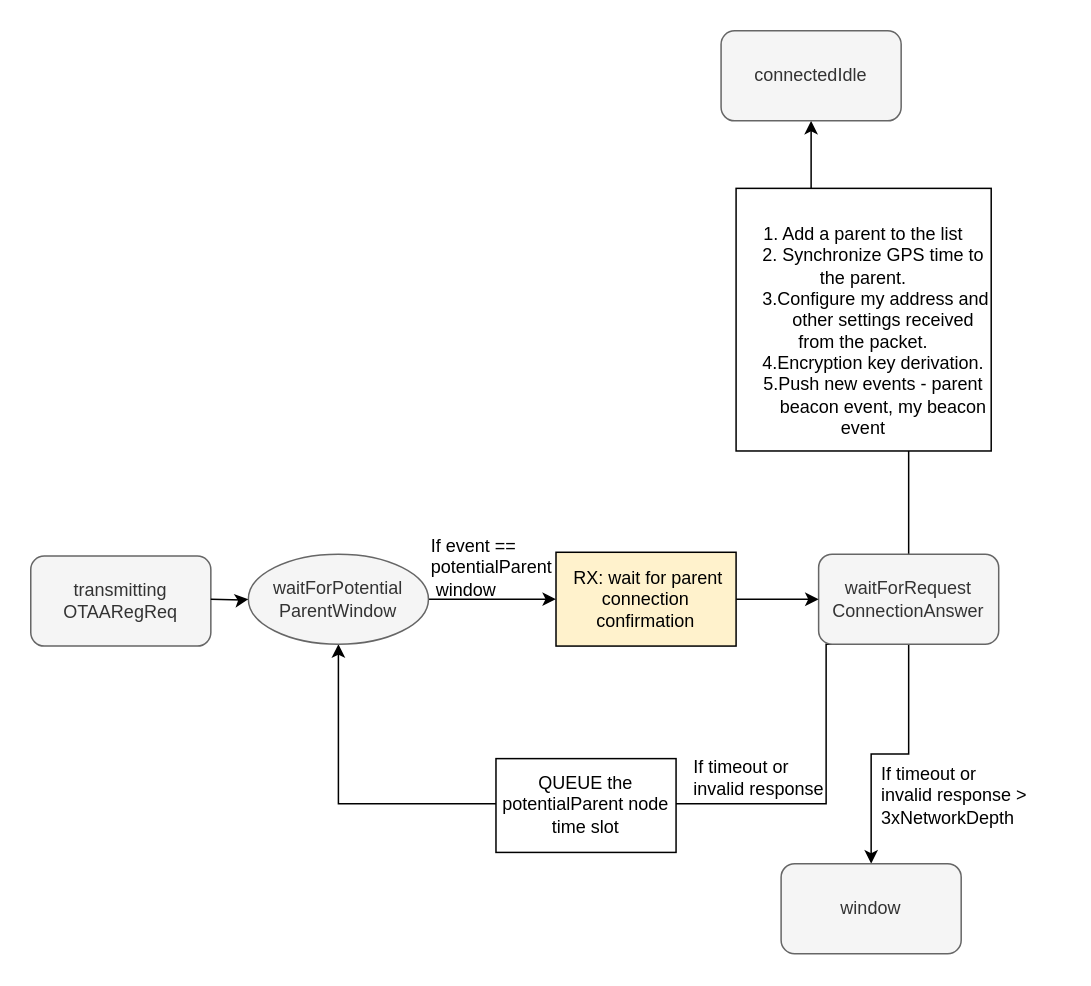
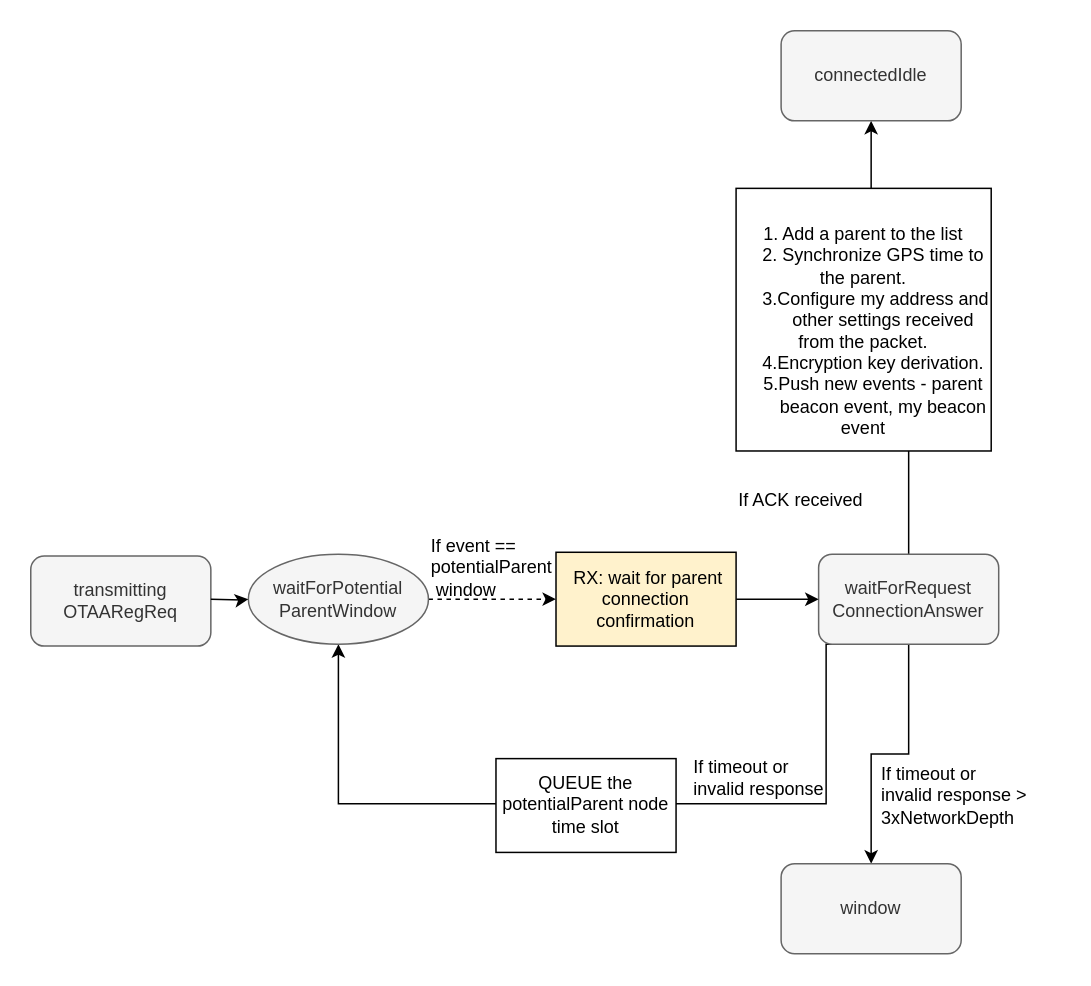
node "connectedIdle": moved (811, 76) -> (871, 76)
node "If ACK received": added
edge "waitForPotential ParentWindow" -> "RX: wait for parent connection confirmation": style solid -> dashed
